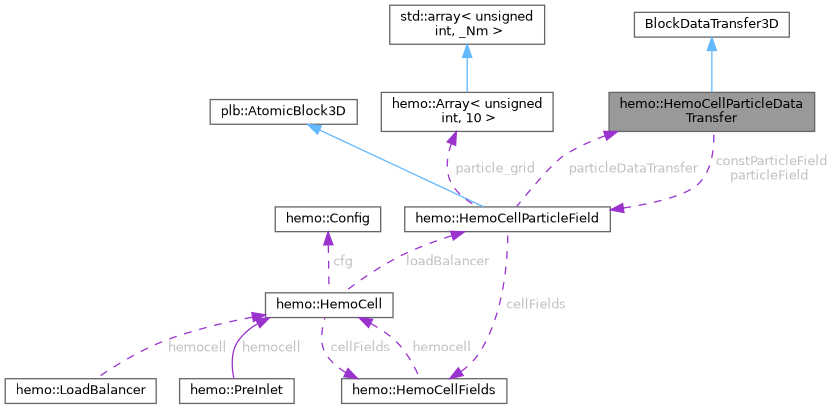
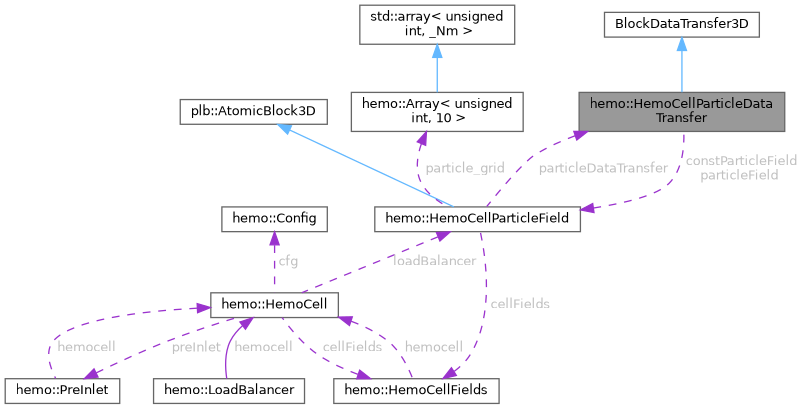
edge "hemo::LoadBalancer" -> "hemo::HemoCell": style dashed -> solid
edge "hemo::HemoCell" -> "hemo::PreInlet": added, label "preInlet"
edge "hemo::PreInlet" -> "hemo::HemoCell": style solid -> dashed
